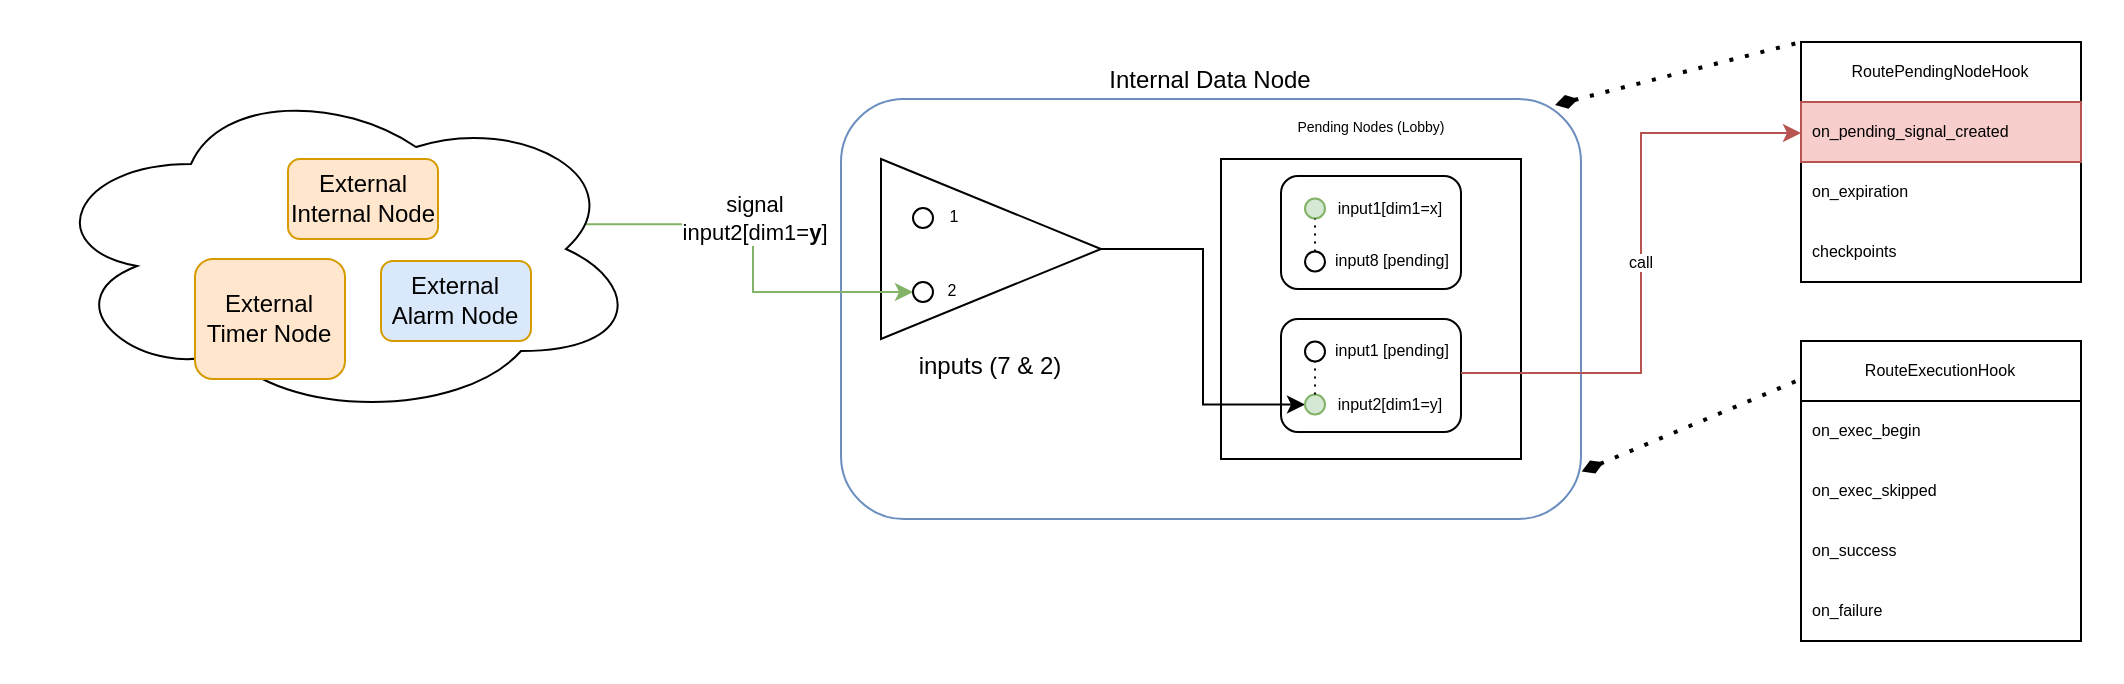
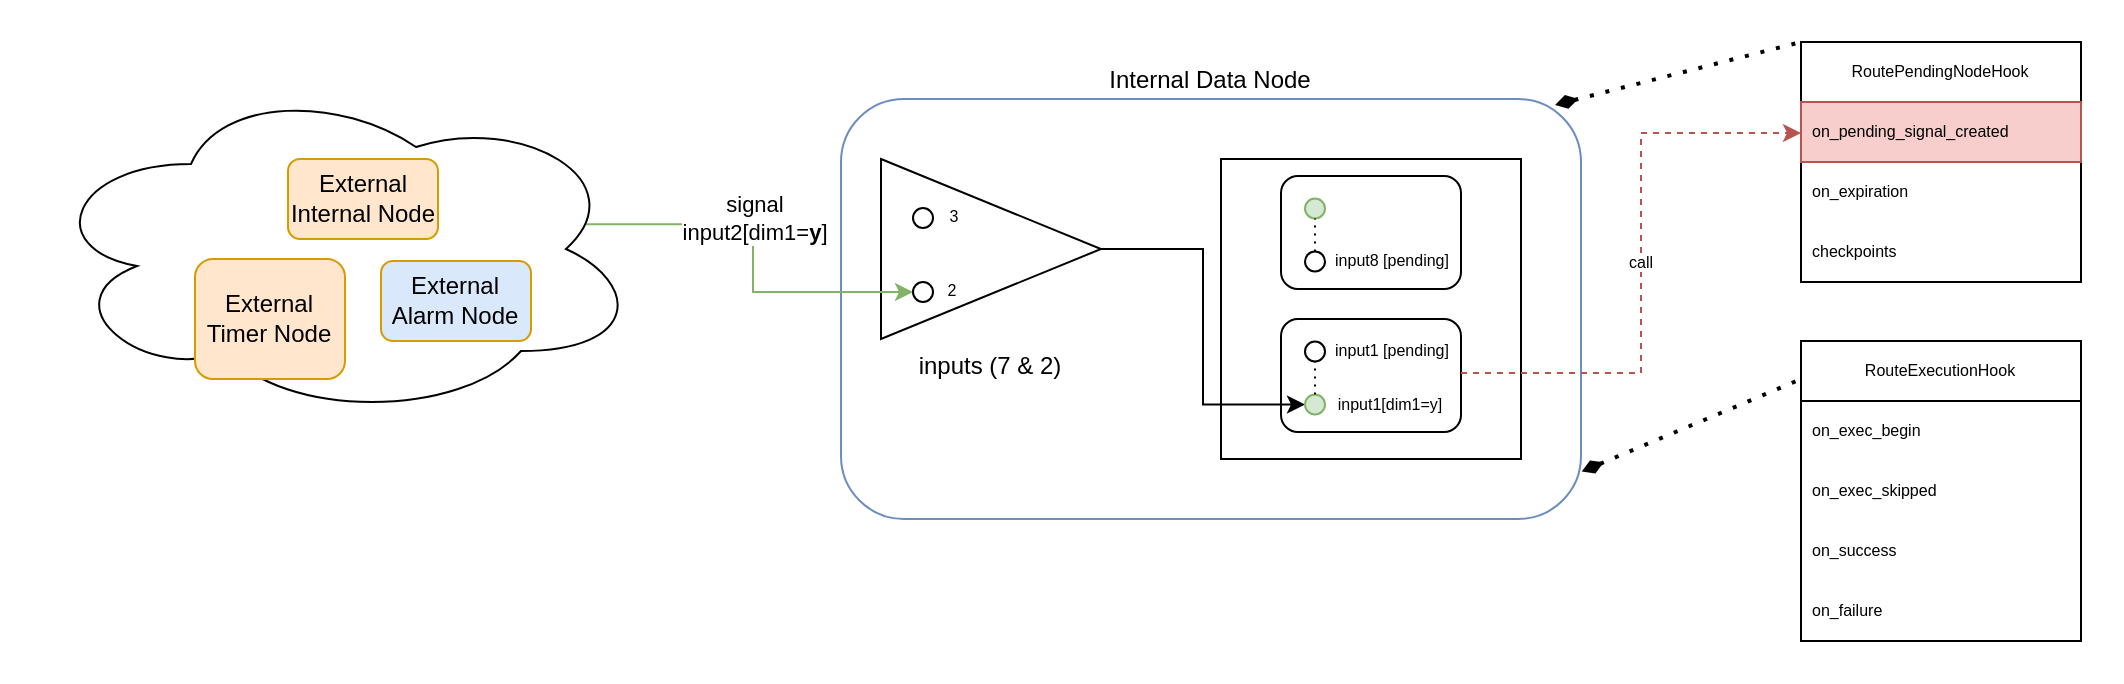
node "Pending Nodes (Lobby)": removed
node "input1[dim1=x]": removed
node "1": label "1" -> "3"
edge "input1 [pending]" -> "on_pending_signal_created": style solid -> dashed
node "input2[dim1=y]": label "input2[dim1=y]" -> "input1[dim1=y]"
